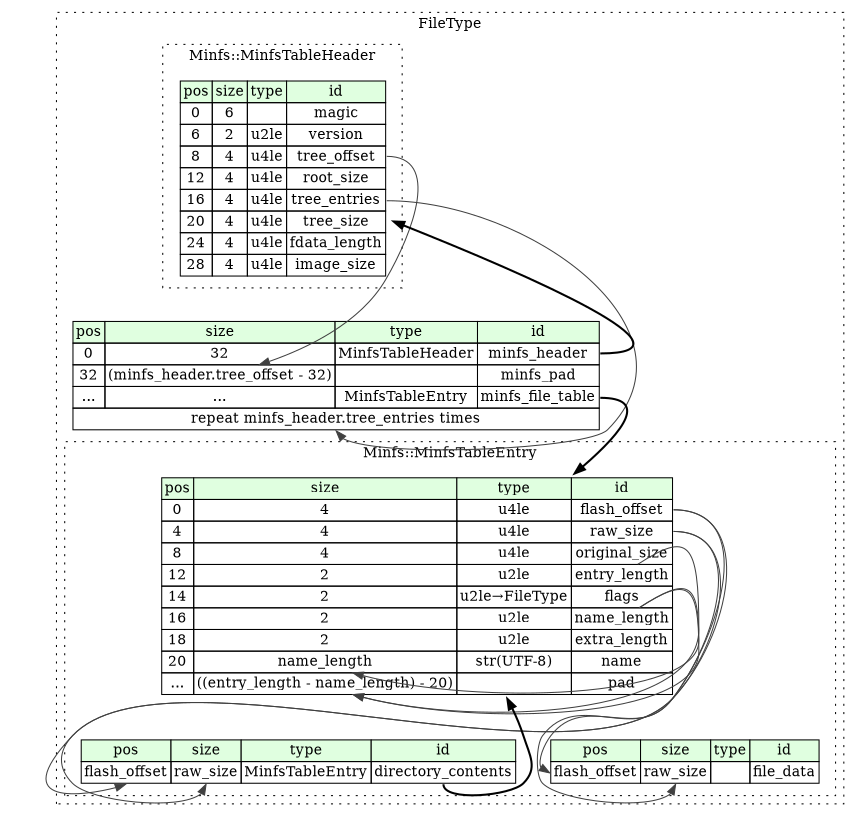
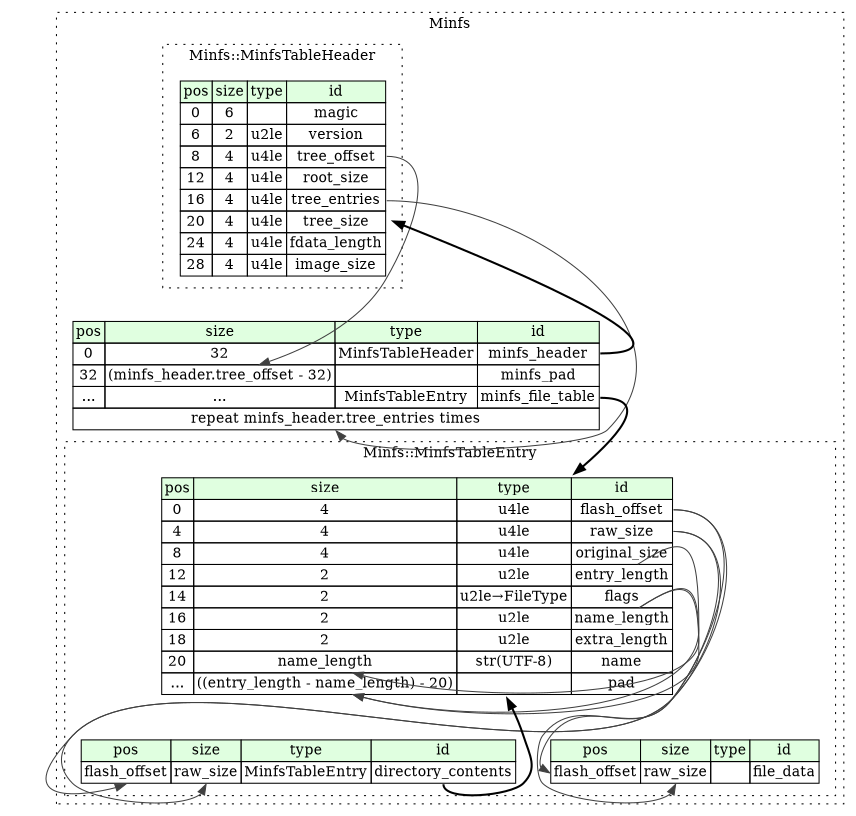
cluster "FileType": label "FileType" -> "Minfs"
